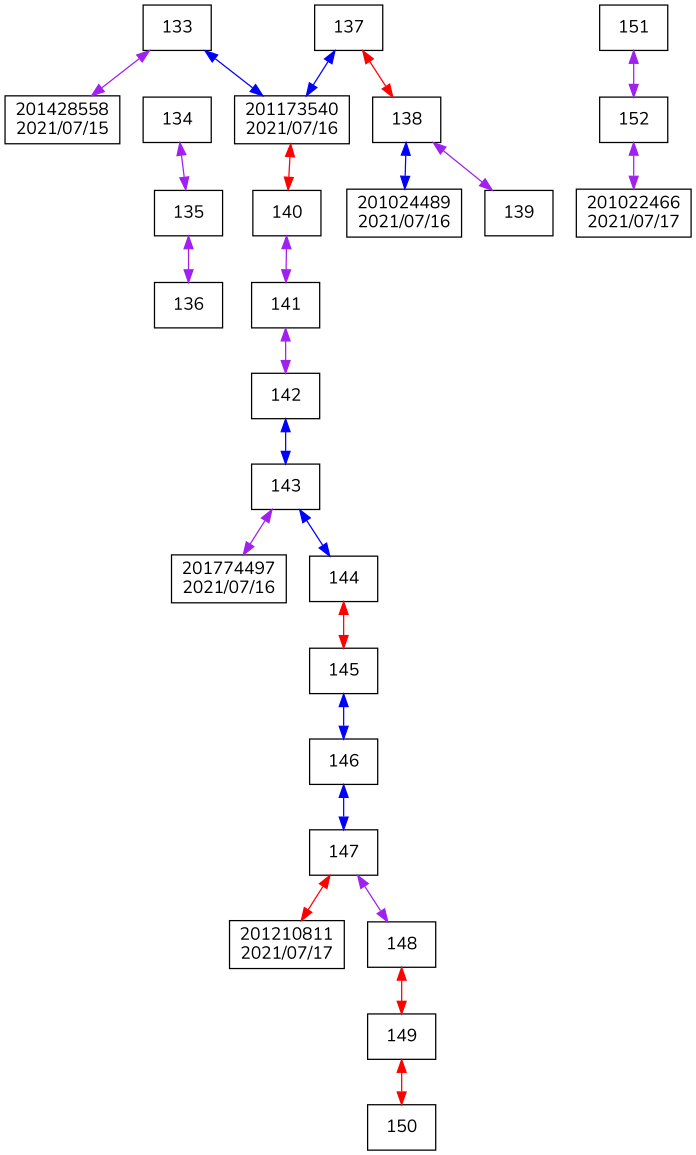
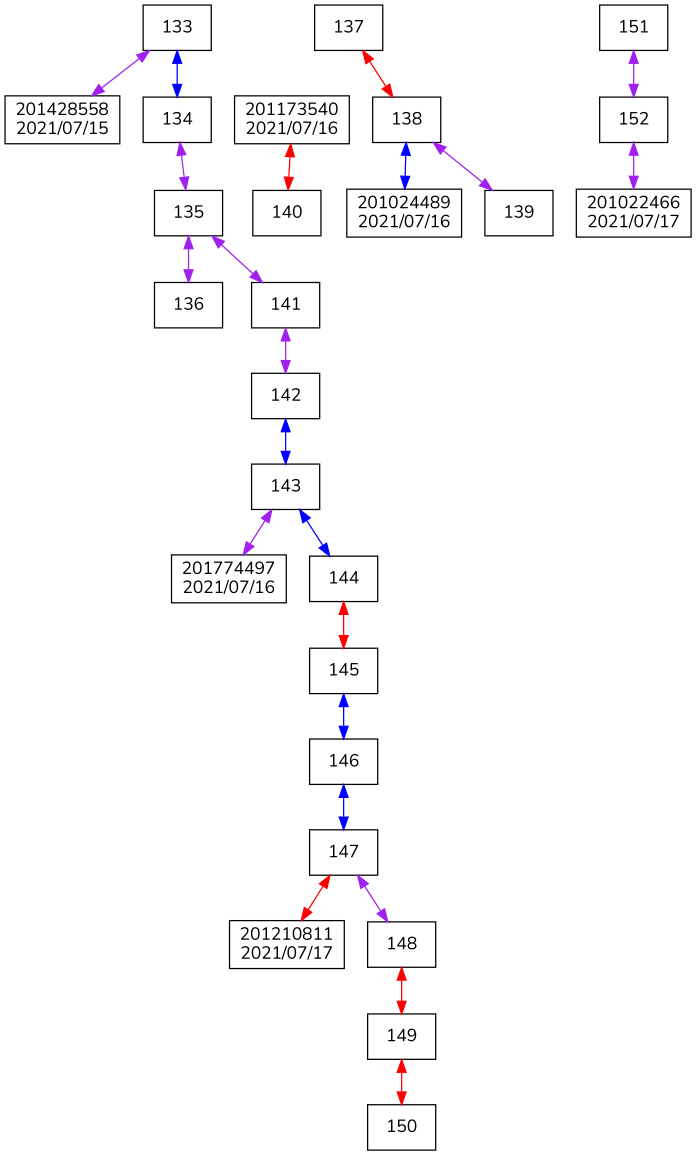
edge "133" -- "201173540 2021/07/16": now "133" -- "134"
edge "137" -- "201173540 2021/07/16": removed
edge "140" -- "141": now "135" -- "141"
